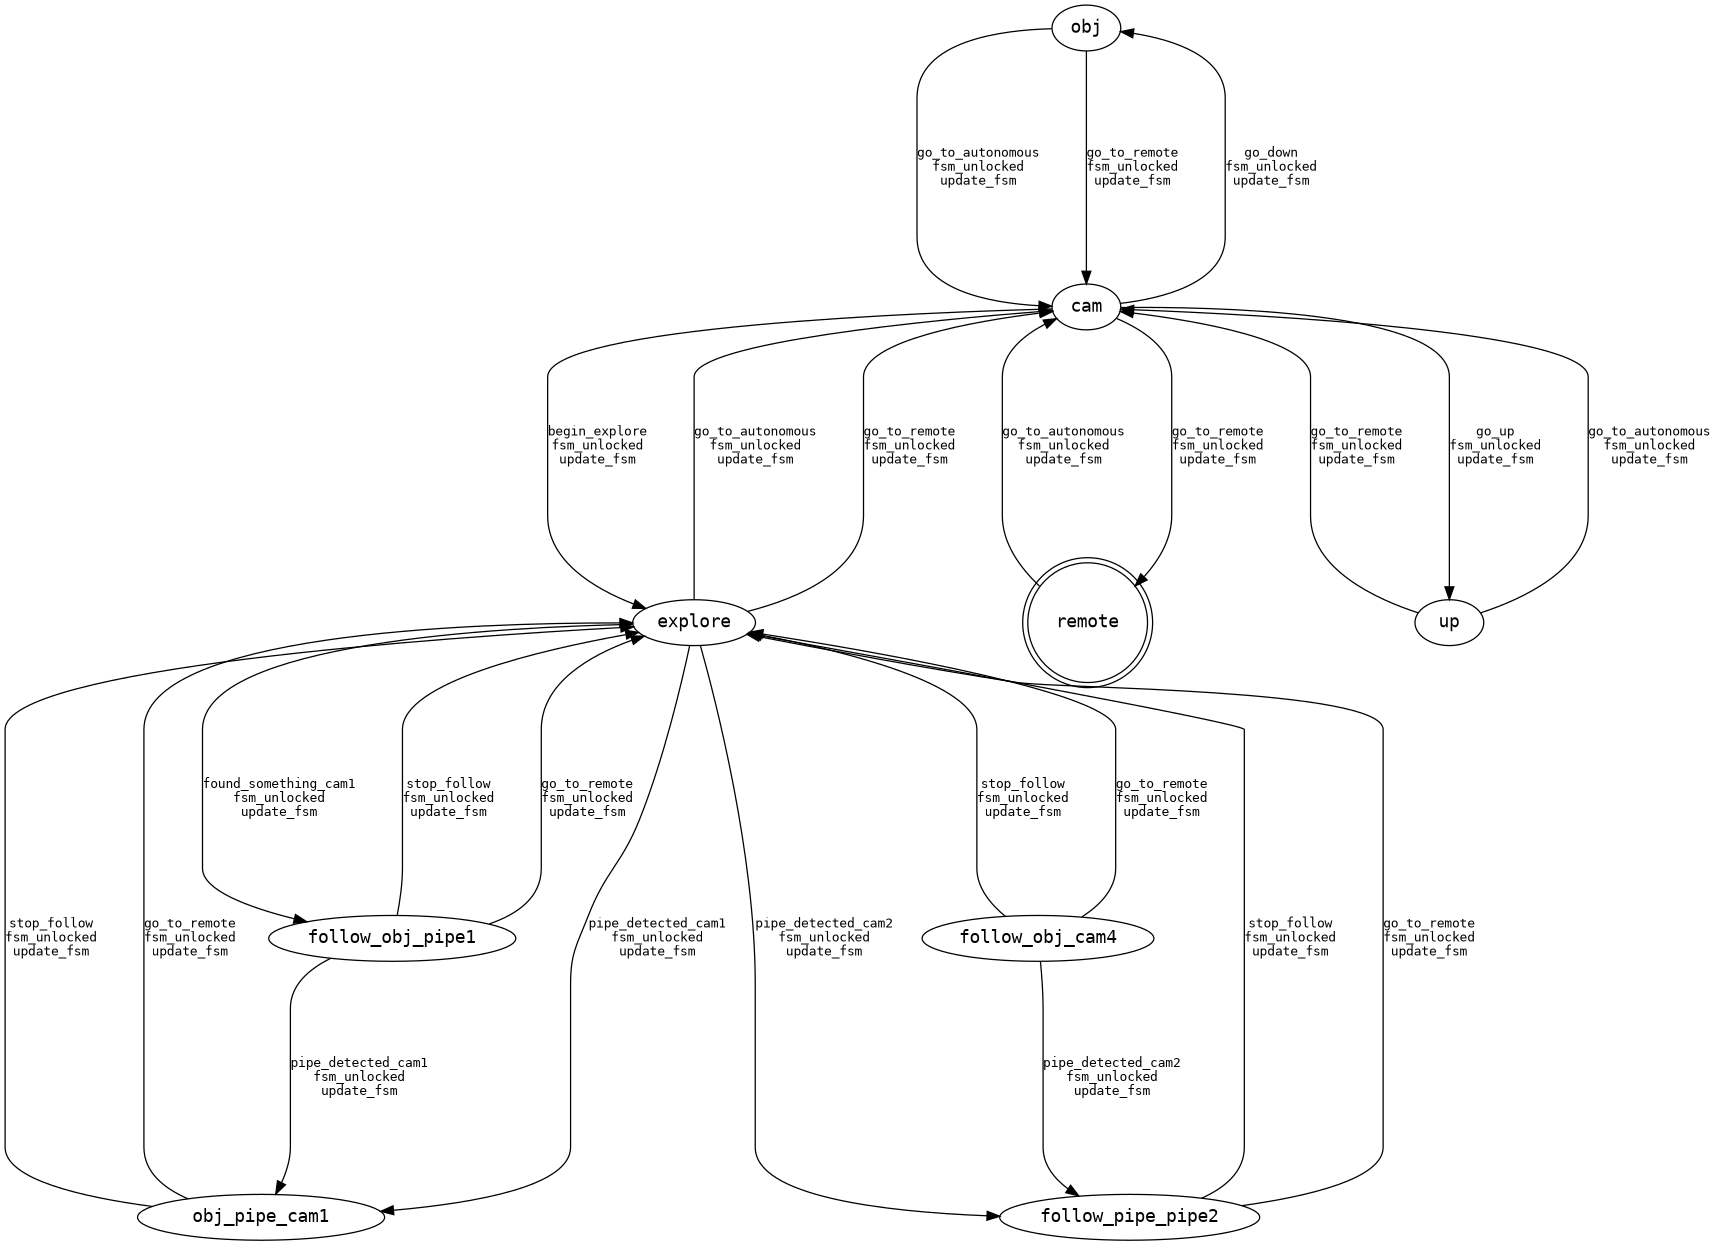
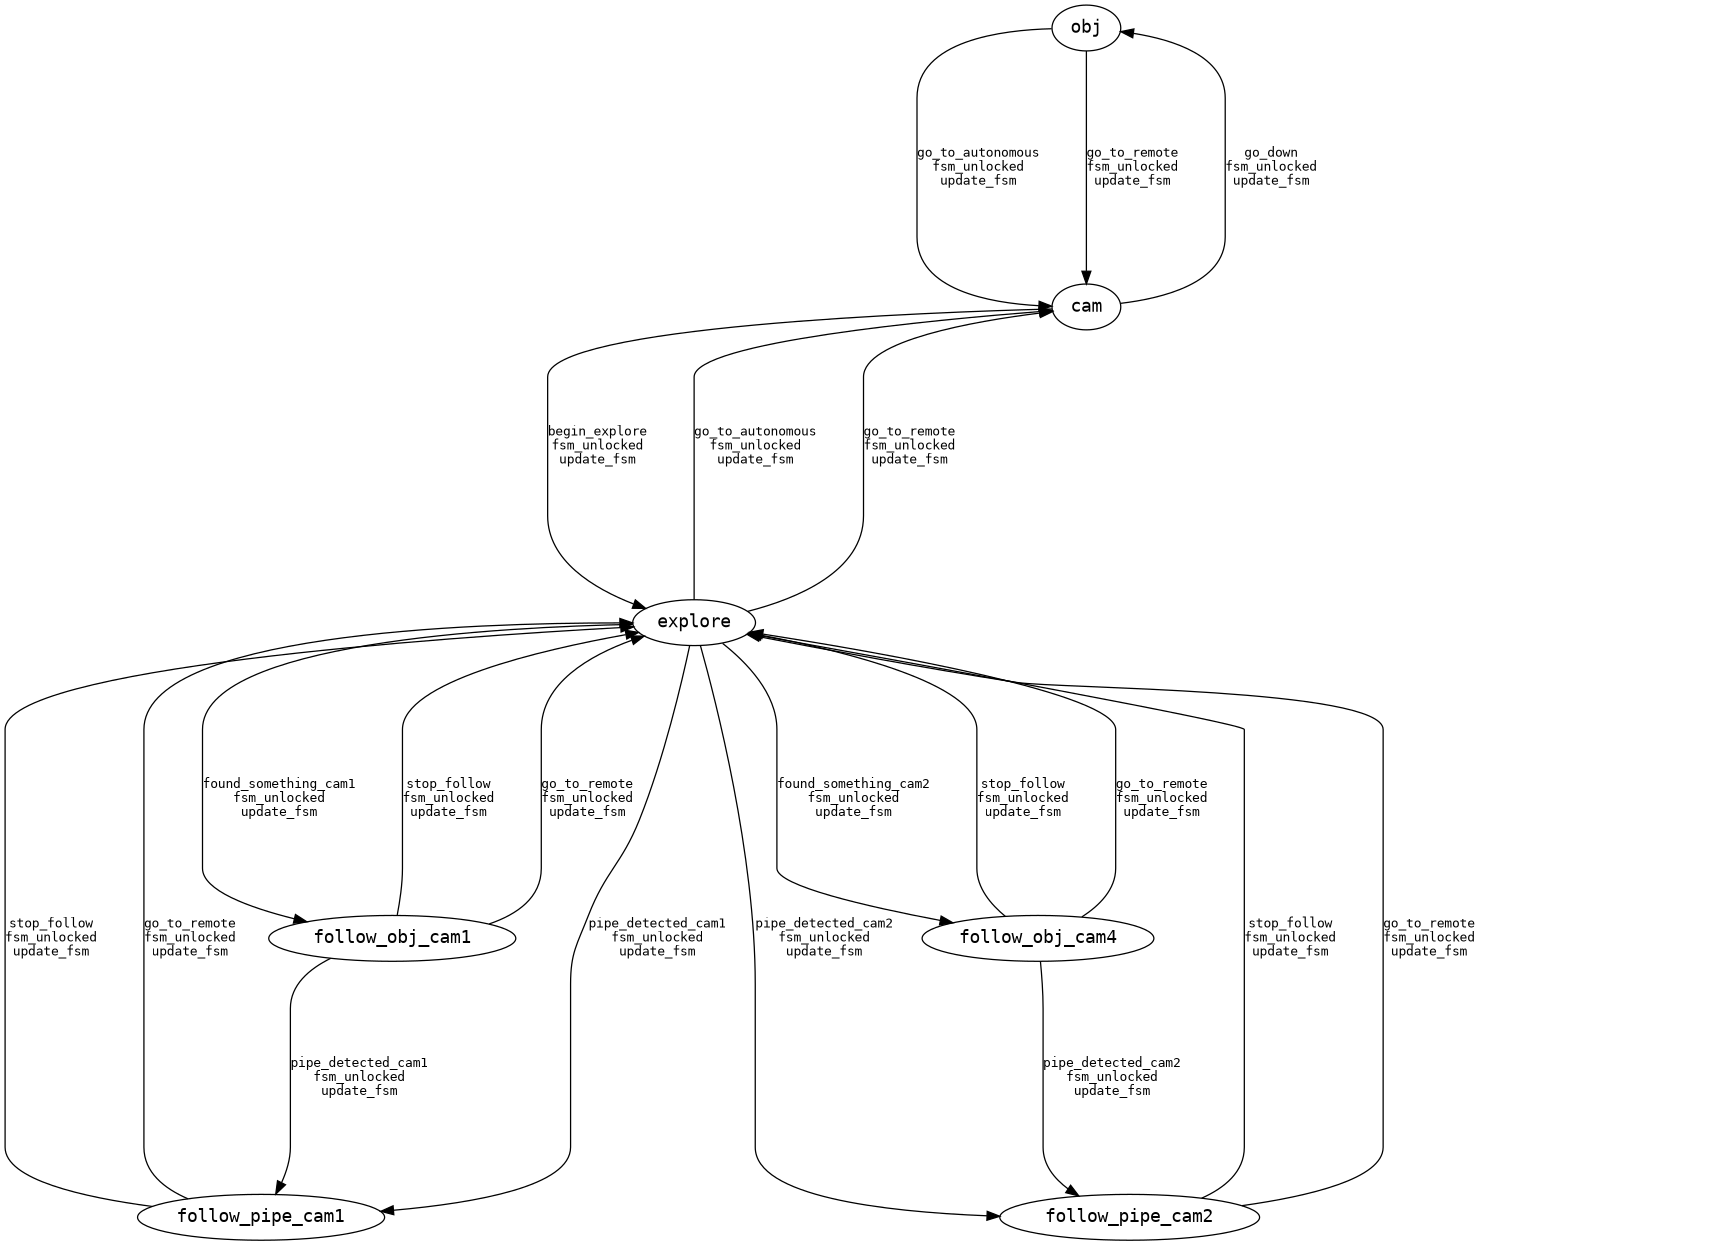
node "remote": removed
node "up": removed
edge "explore" -> "follow_obj_cam4": added, label "found_something_cam2 fsm_unlocked update_fsm"
node "follow_obj_pipe1": label "follow_obj_pipe1" -> "follow_obj_cam1"
node "obj_pipe_cam1": label "obj_pipe_cam1" -> "follow_pipe_cam1"
node "follow_pipe_pipe2": label "follow_pipe_pipe2" -> "follow_pipe_cam2"
